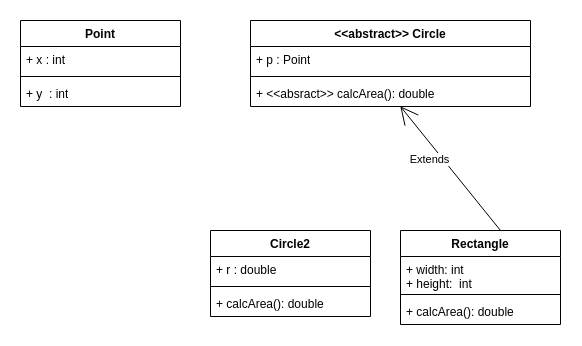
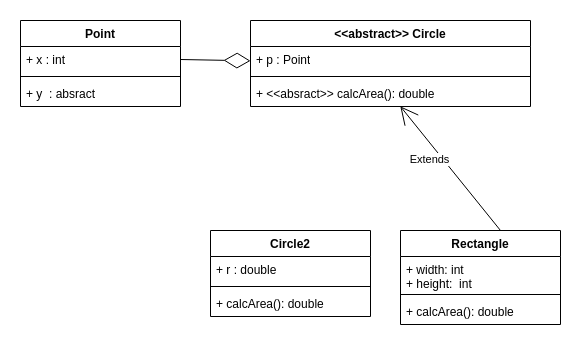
edge "+ x : int" -> "<<abstract>> Circle": added
node "+ y : int": label "+ y : int" -> "+ y : absract"
